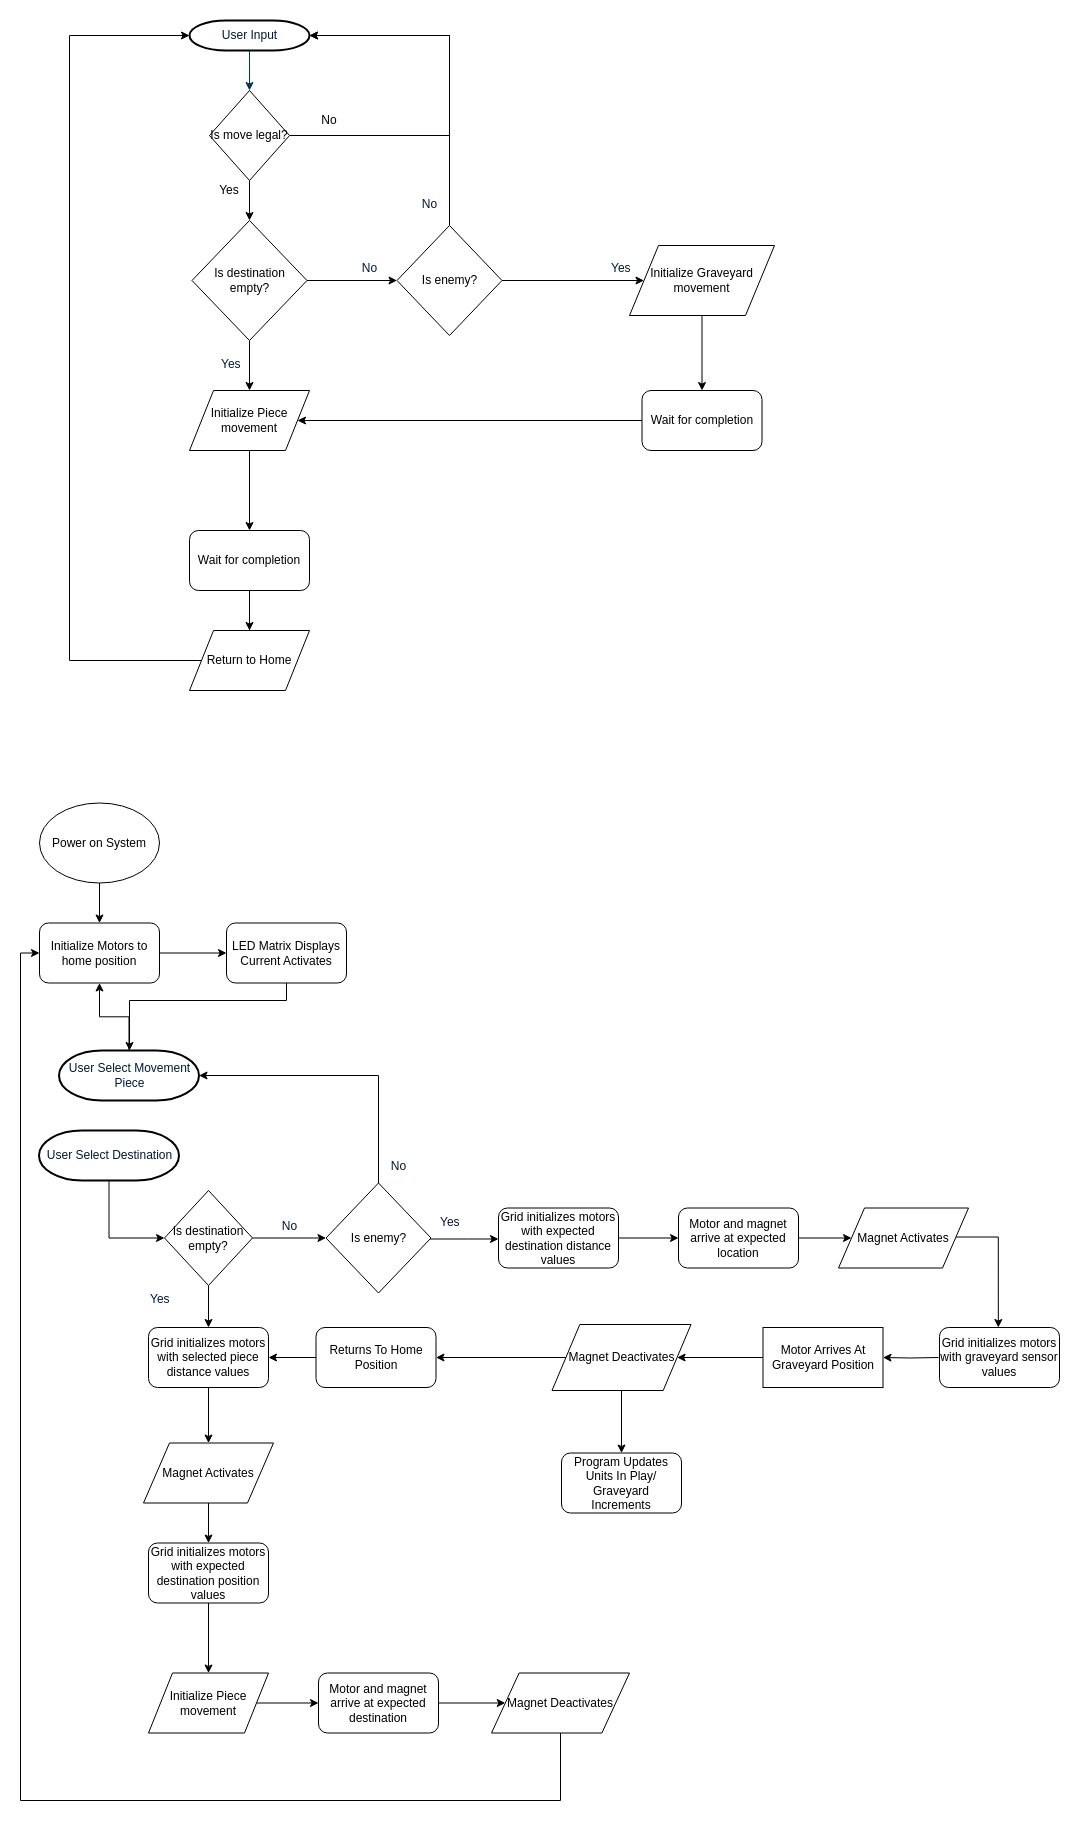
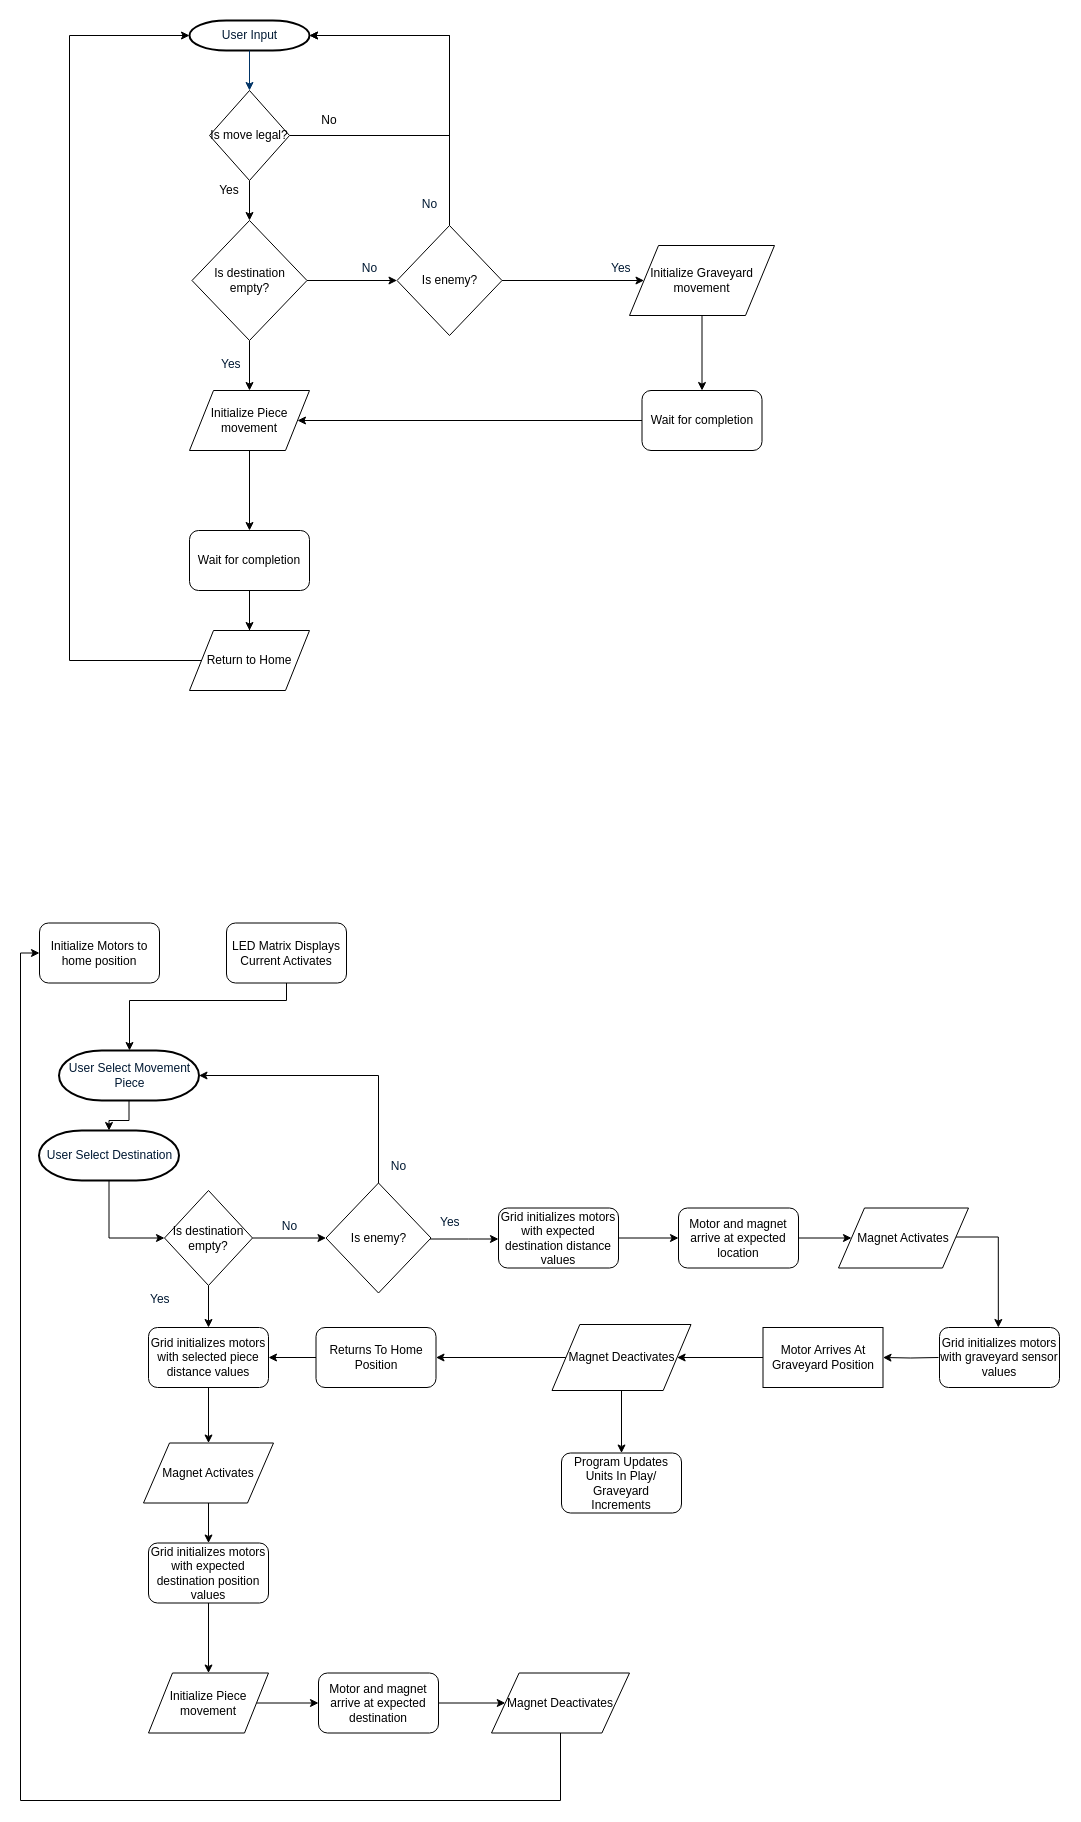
node "Power on System": removed
edge "Power on System" -> "Initialize Motors to home position": removed
edge "Initialize Motors to home position" -> "LED Matrix Displays Current Activates": removed
edge "User Select Movement Piece" -> "Initialize Motors to home position": now "User Select Movement Piece" -> "User Select Destination"
